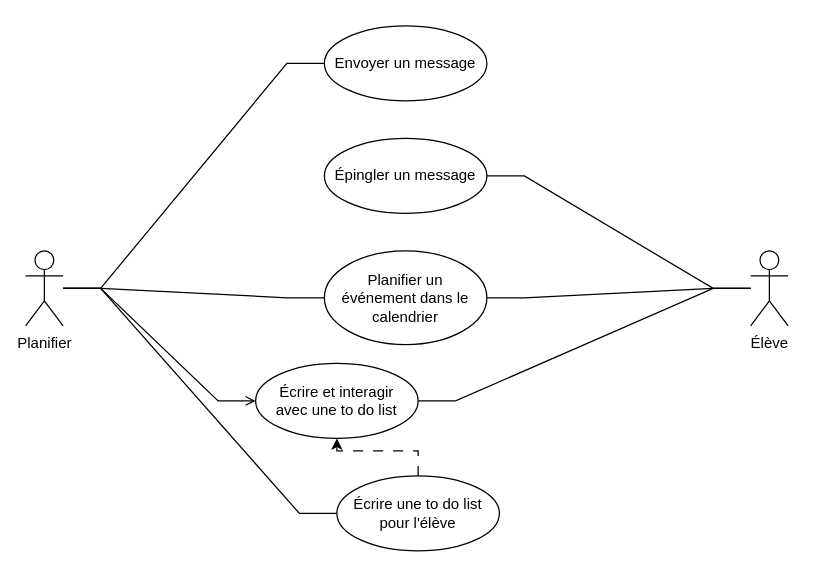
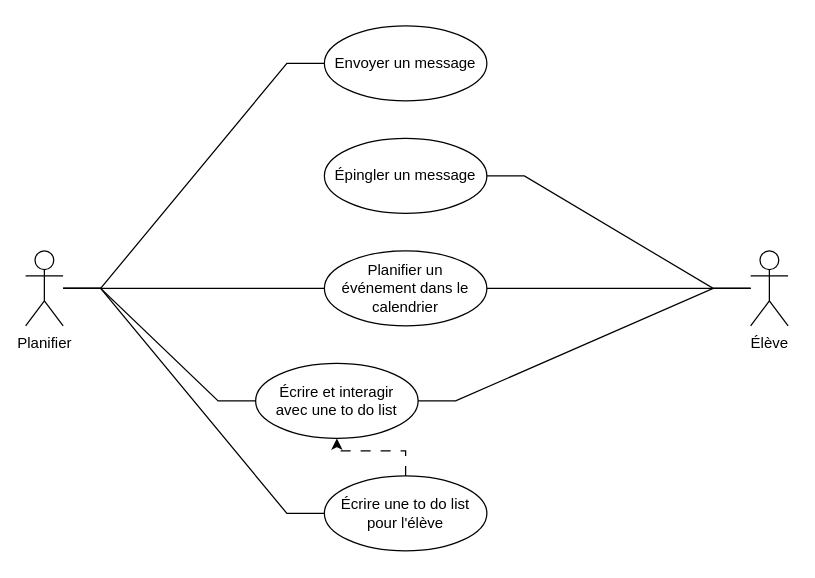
node "Planifier un événement dans le calendrier": size 163x94 -> 163x75
edge "Planifier" -> "Écrire et interagir avec une to do list": arrowhead open -> none
node "Écrire une to do list pour l'élève": moved (418, 513) -> (406, 513)
